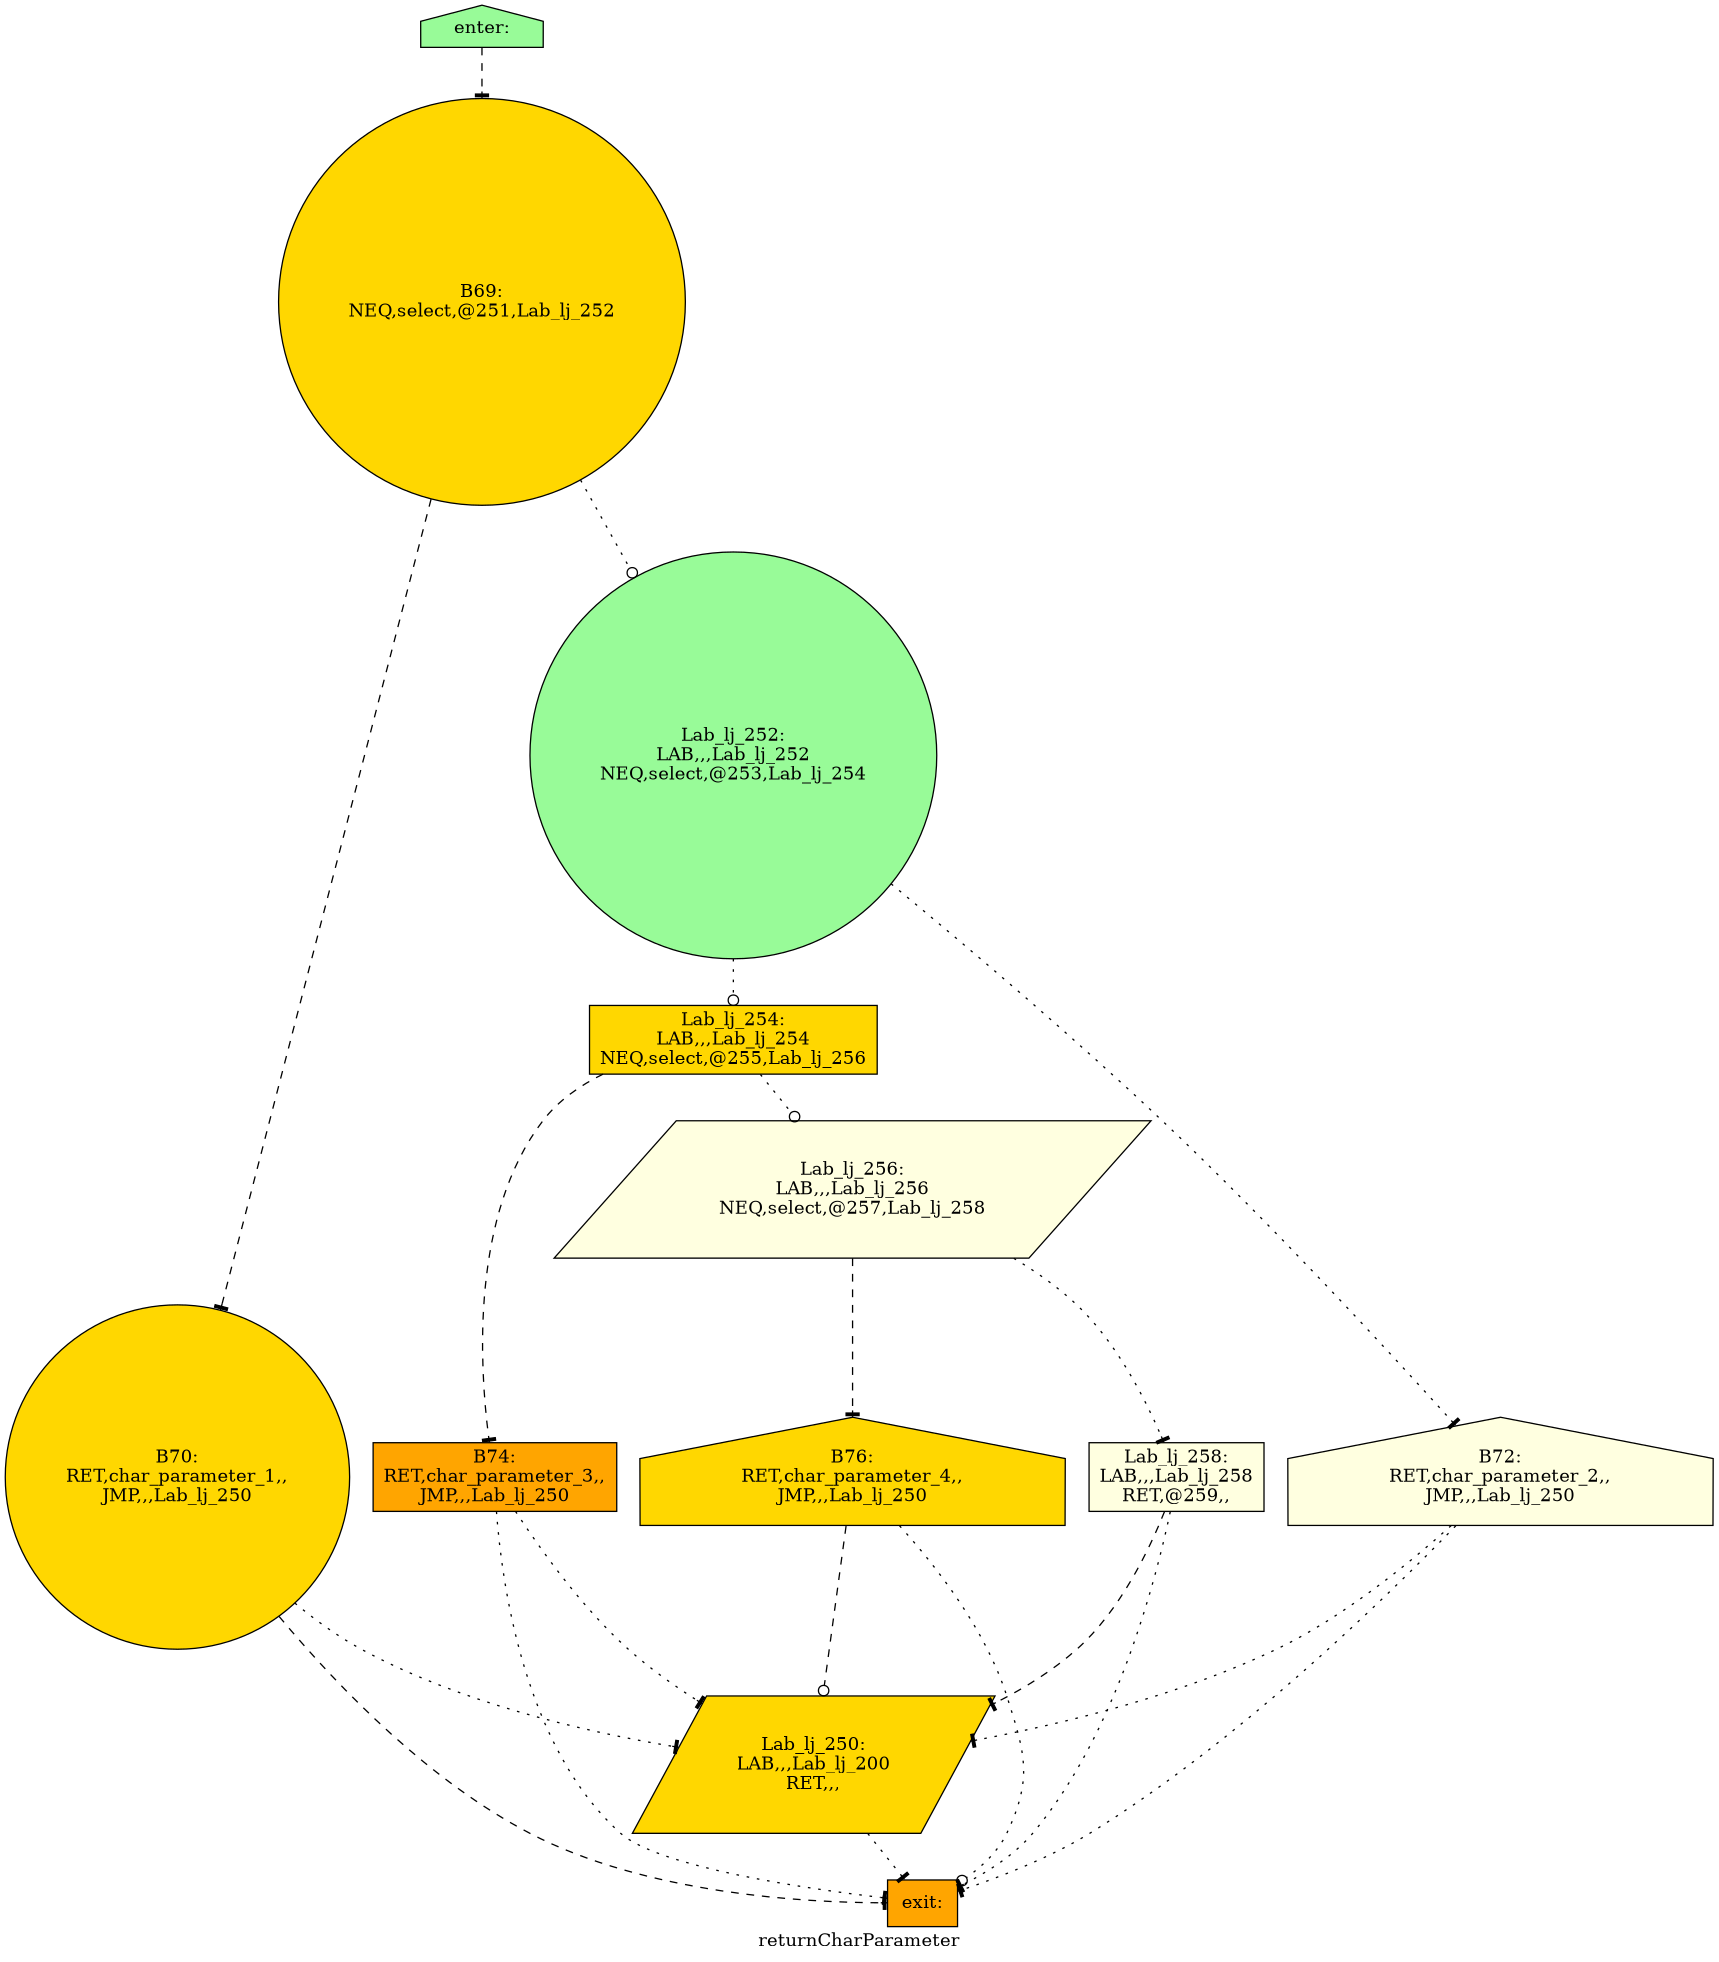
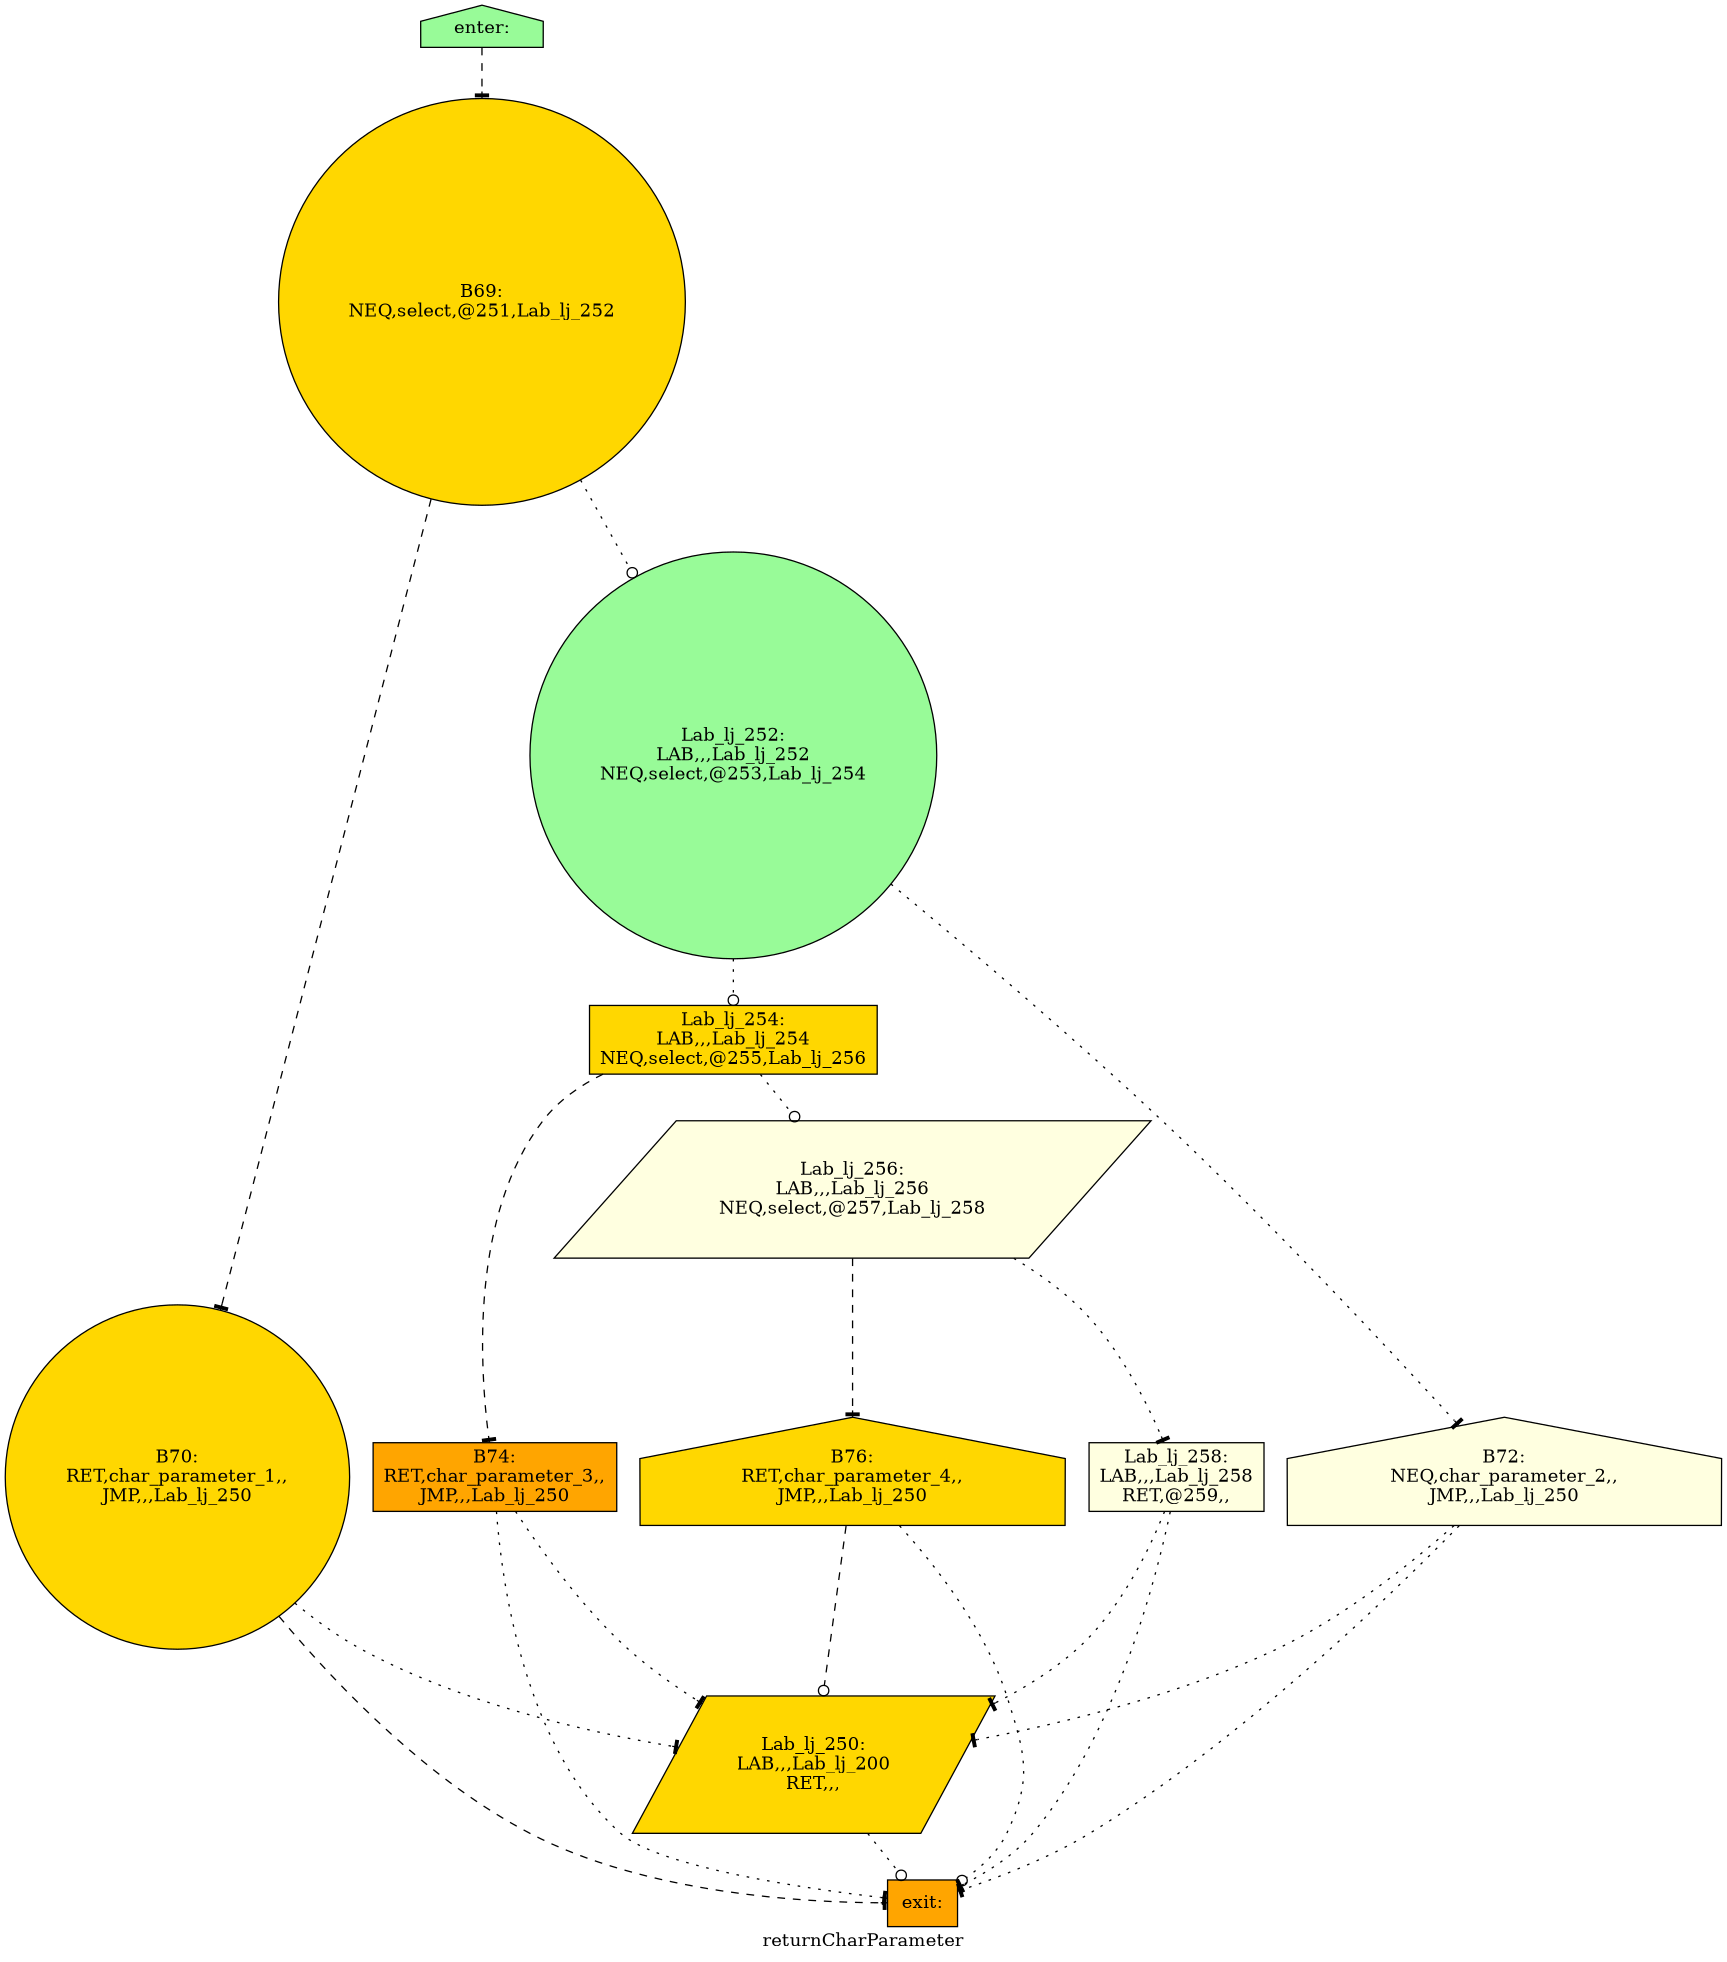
node "B72: RET,char_parameter_2,, JMP,,,Lab_lj_250": label "B72: RET,char_parameter_2,, JMP,,,Lab_lj_250" -> "B72: NEQ,char_parameter_2,, JMP,,,Lab_lj_250"
edge "Lab_lj_258: LAB,,,Lab_lj_258 RET,@259,," -> "Lab_lj_250: LAB,,,Lab_lj_200 RET,,,": style dashed -> dotted
edge "Lab_lj_250: LAB,,,Lab_lj_200 RET,,," -> "exit:": arrowhead tee -> odot
